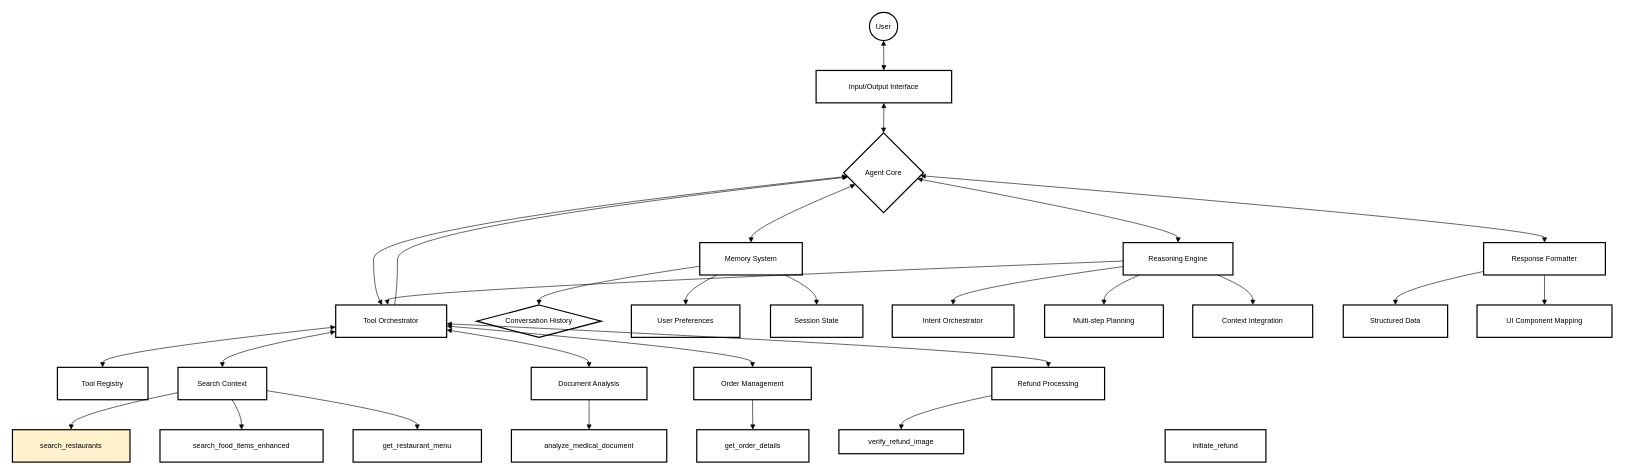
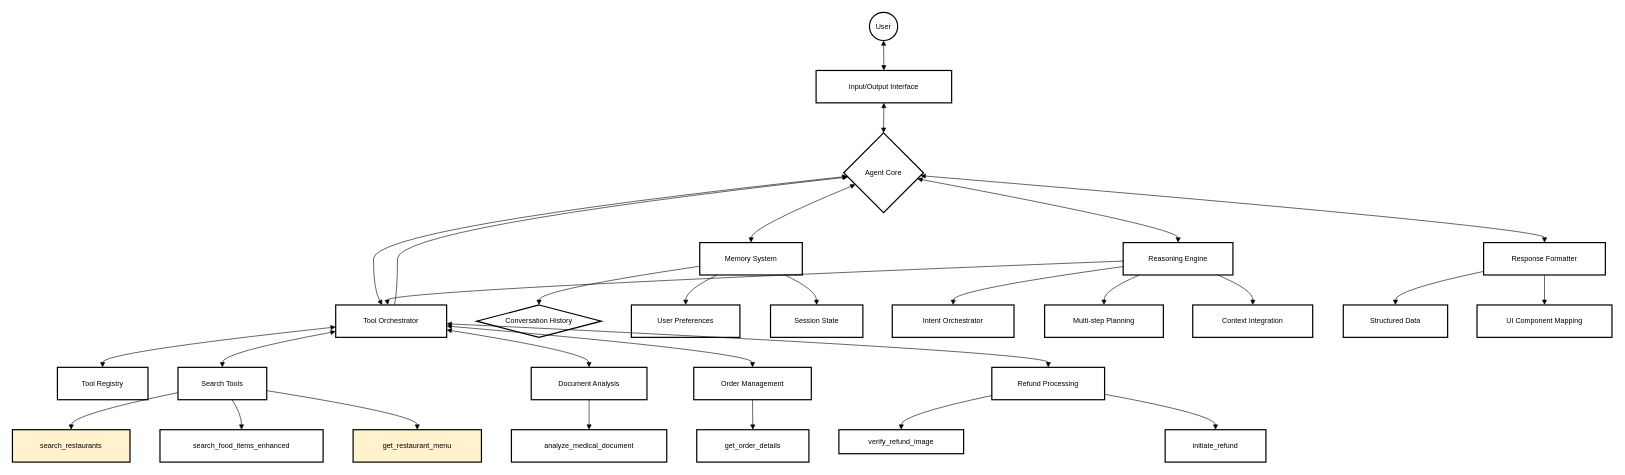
node "Search Context": label "Search Context" -> "Search Tools"
edge "Refund Processing" -> "initiate_refund": added
node "get_restaurant_menu": fillcolor #ffffff -> #fff2cc
